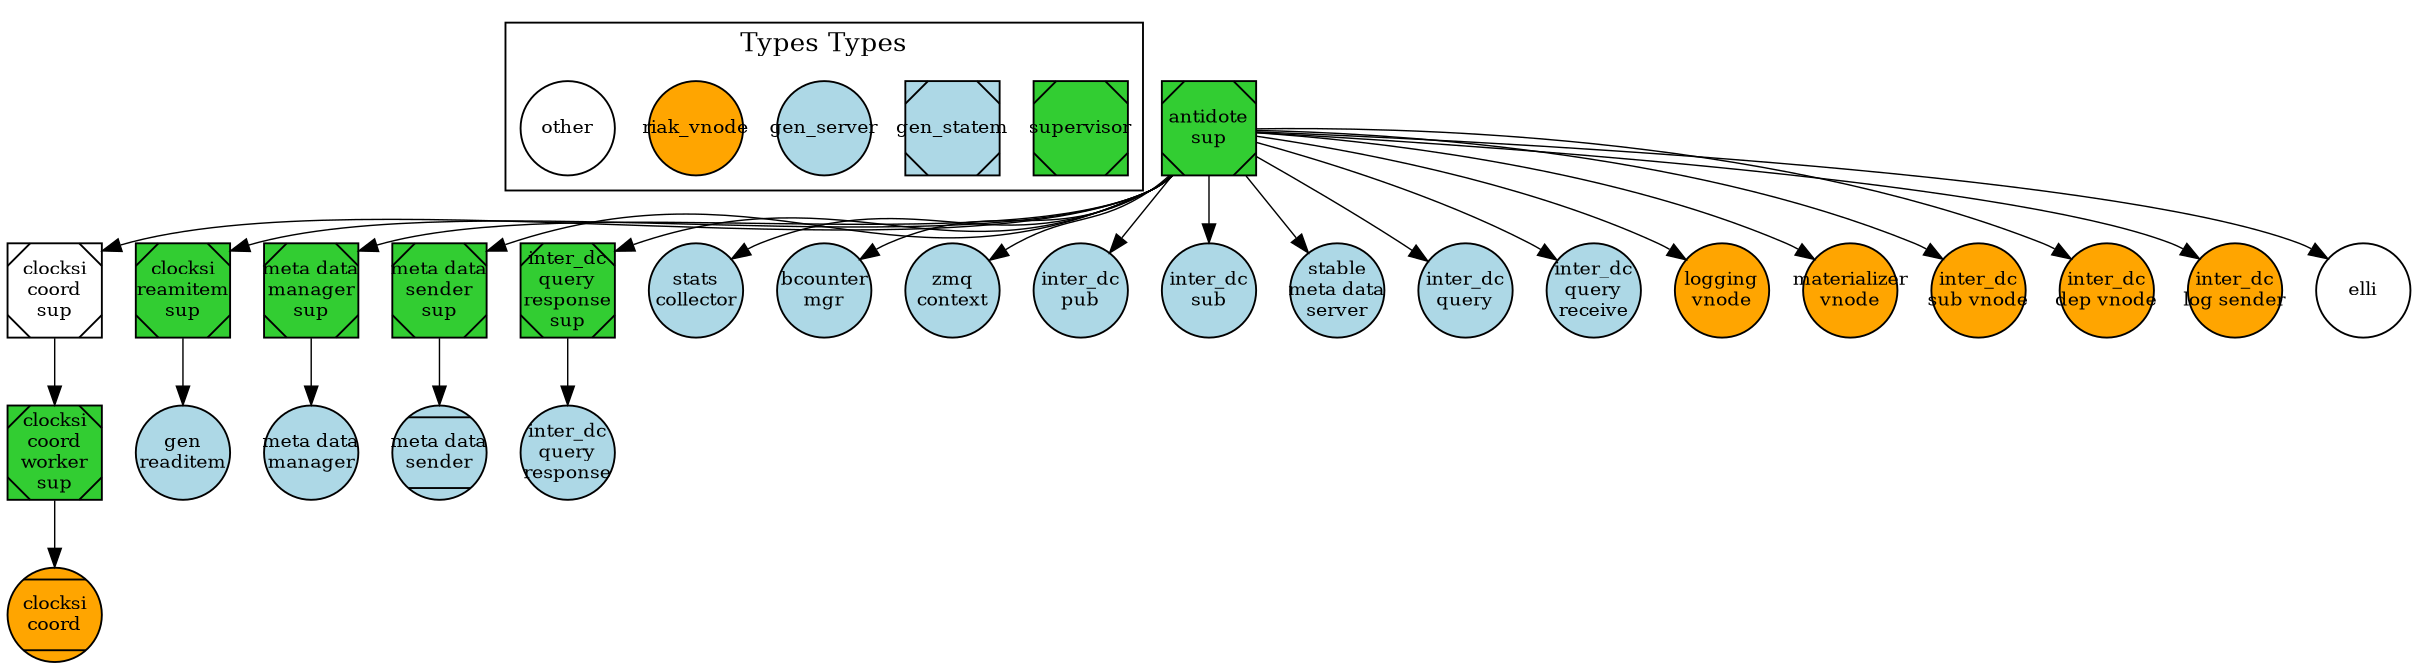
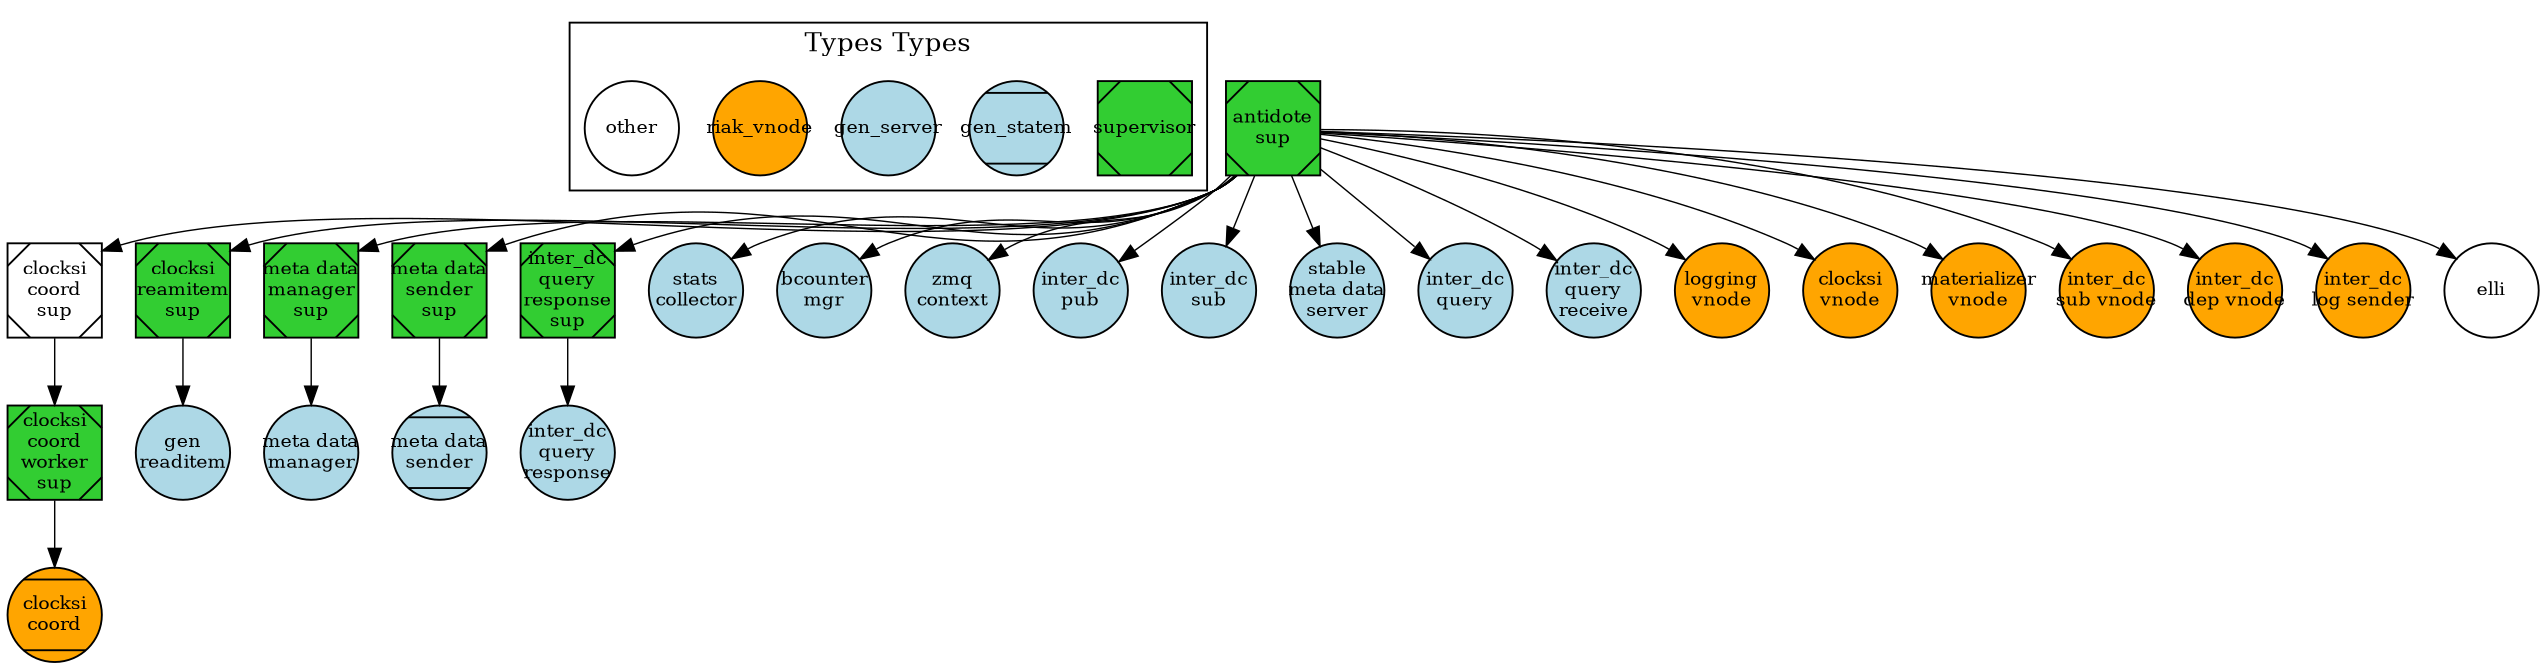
node "gen_statem": shape Msquare -> Mcircle
node "clocksi vnode": added
